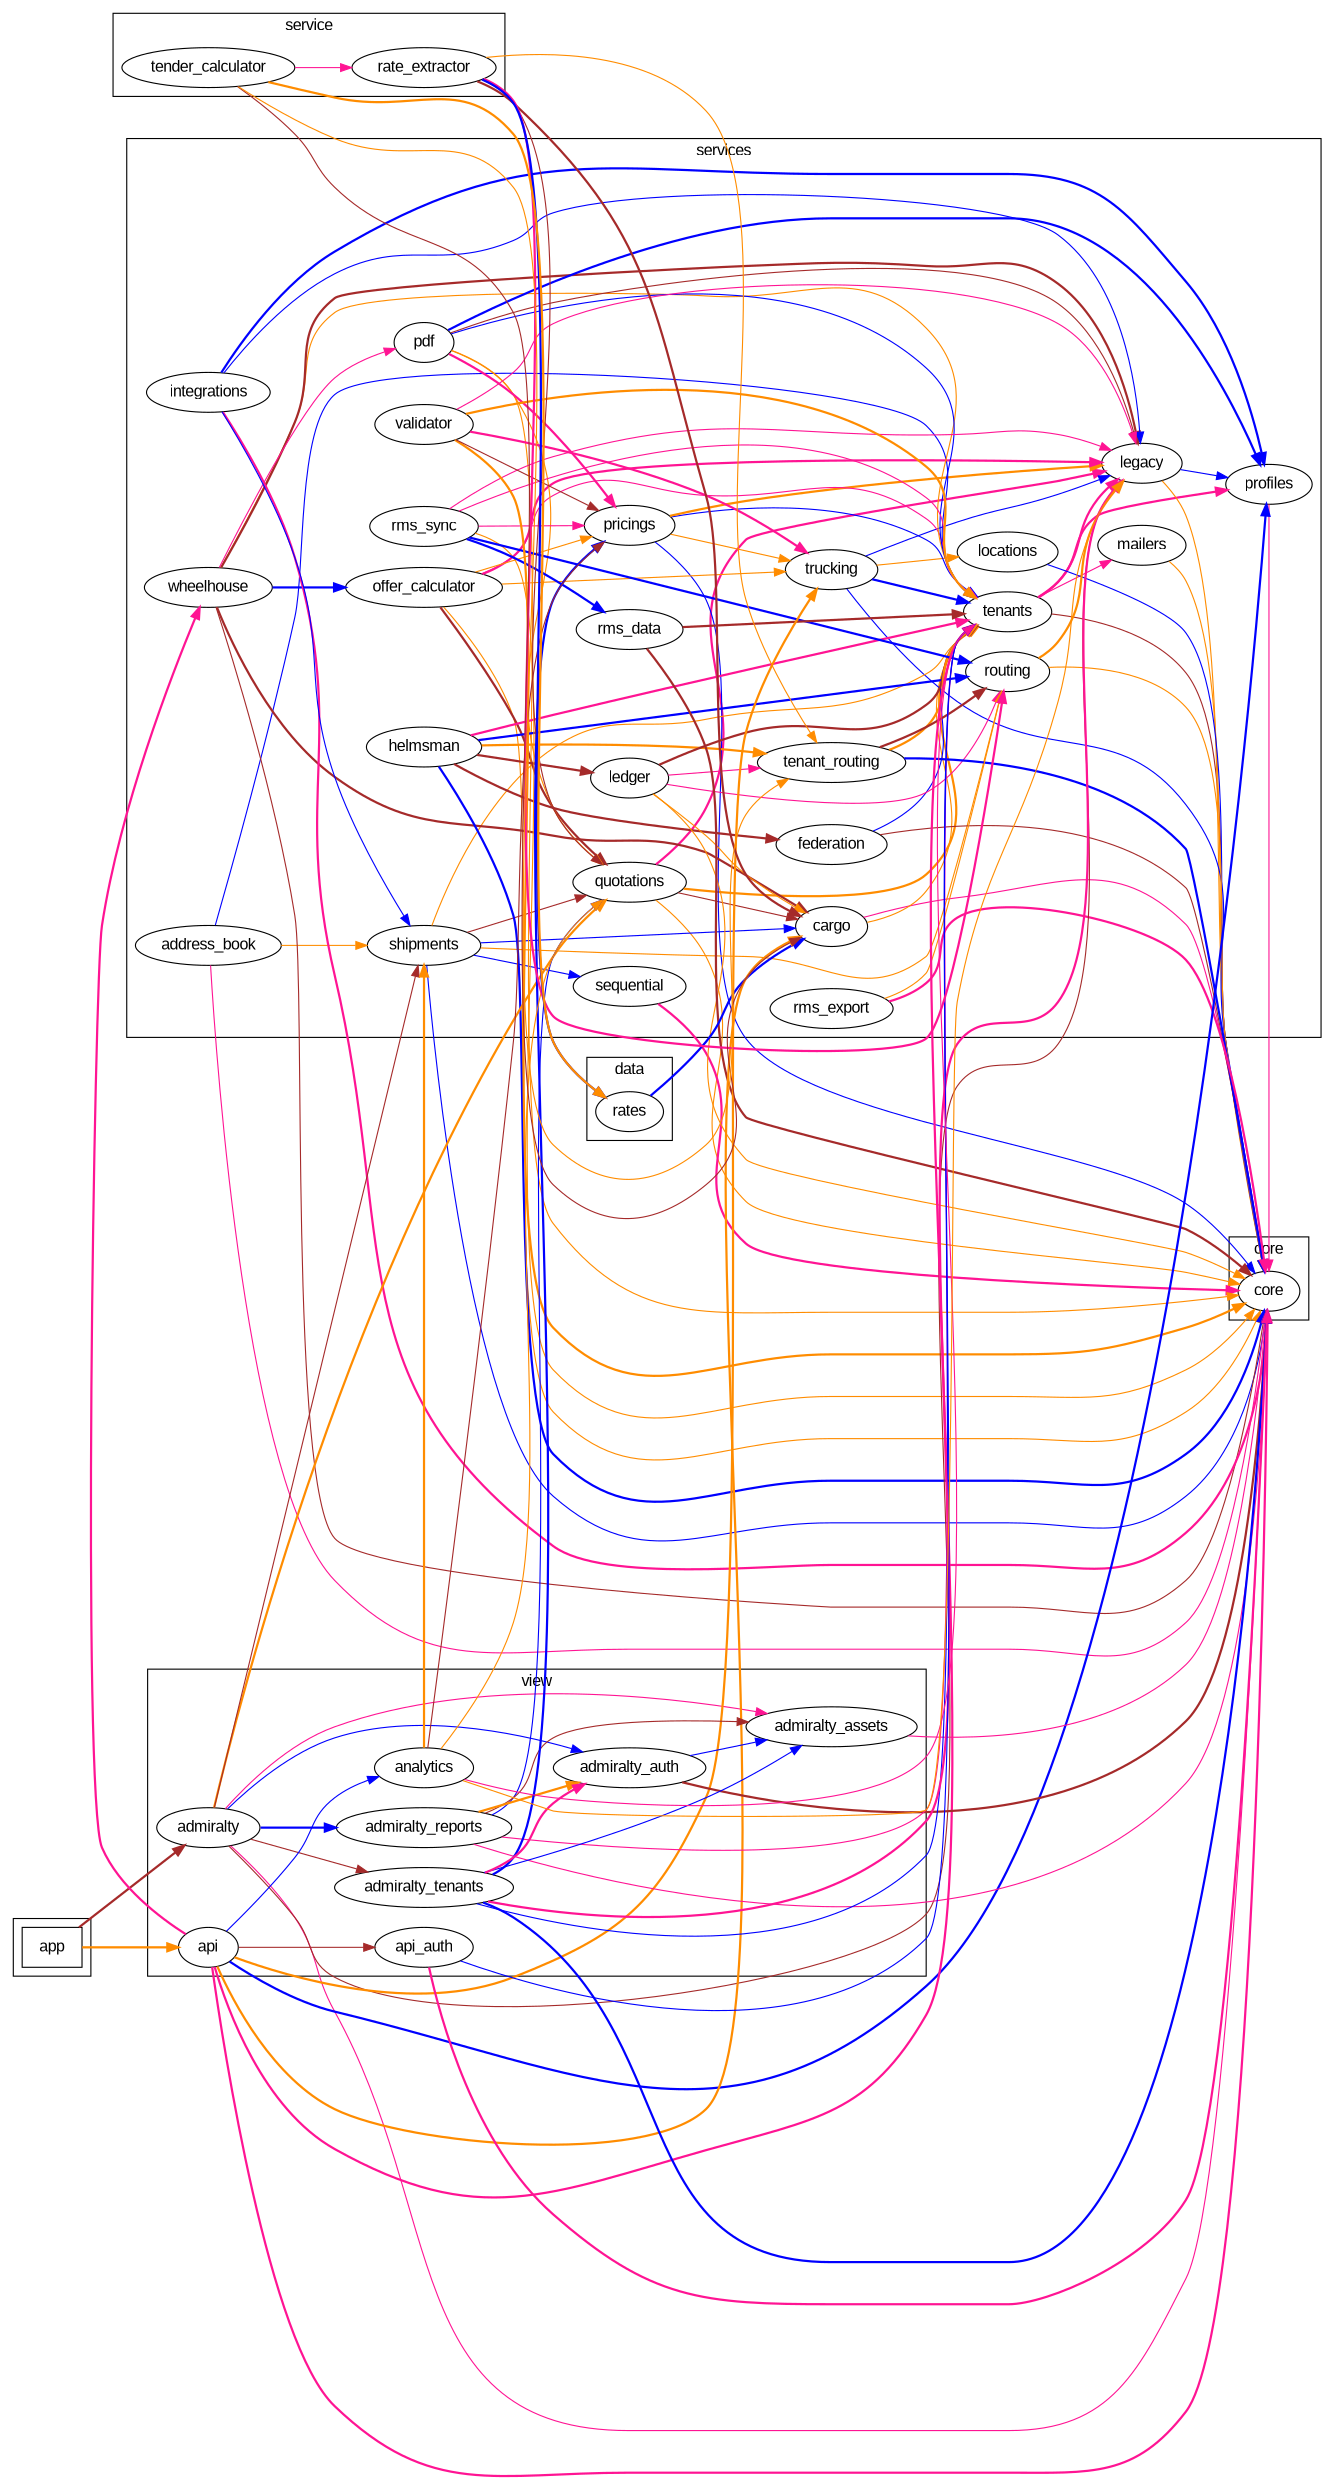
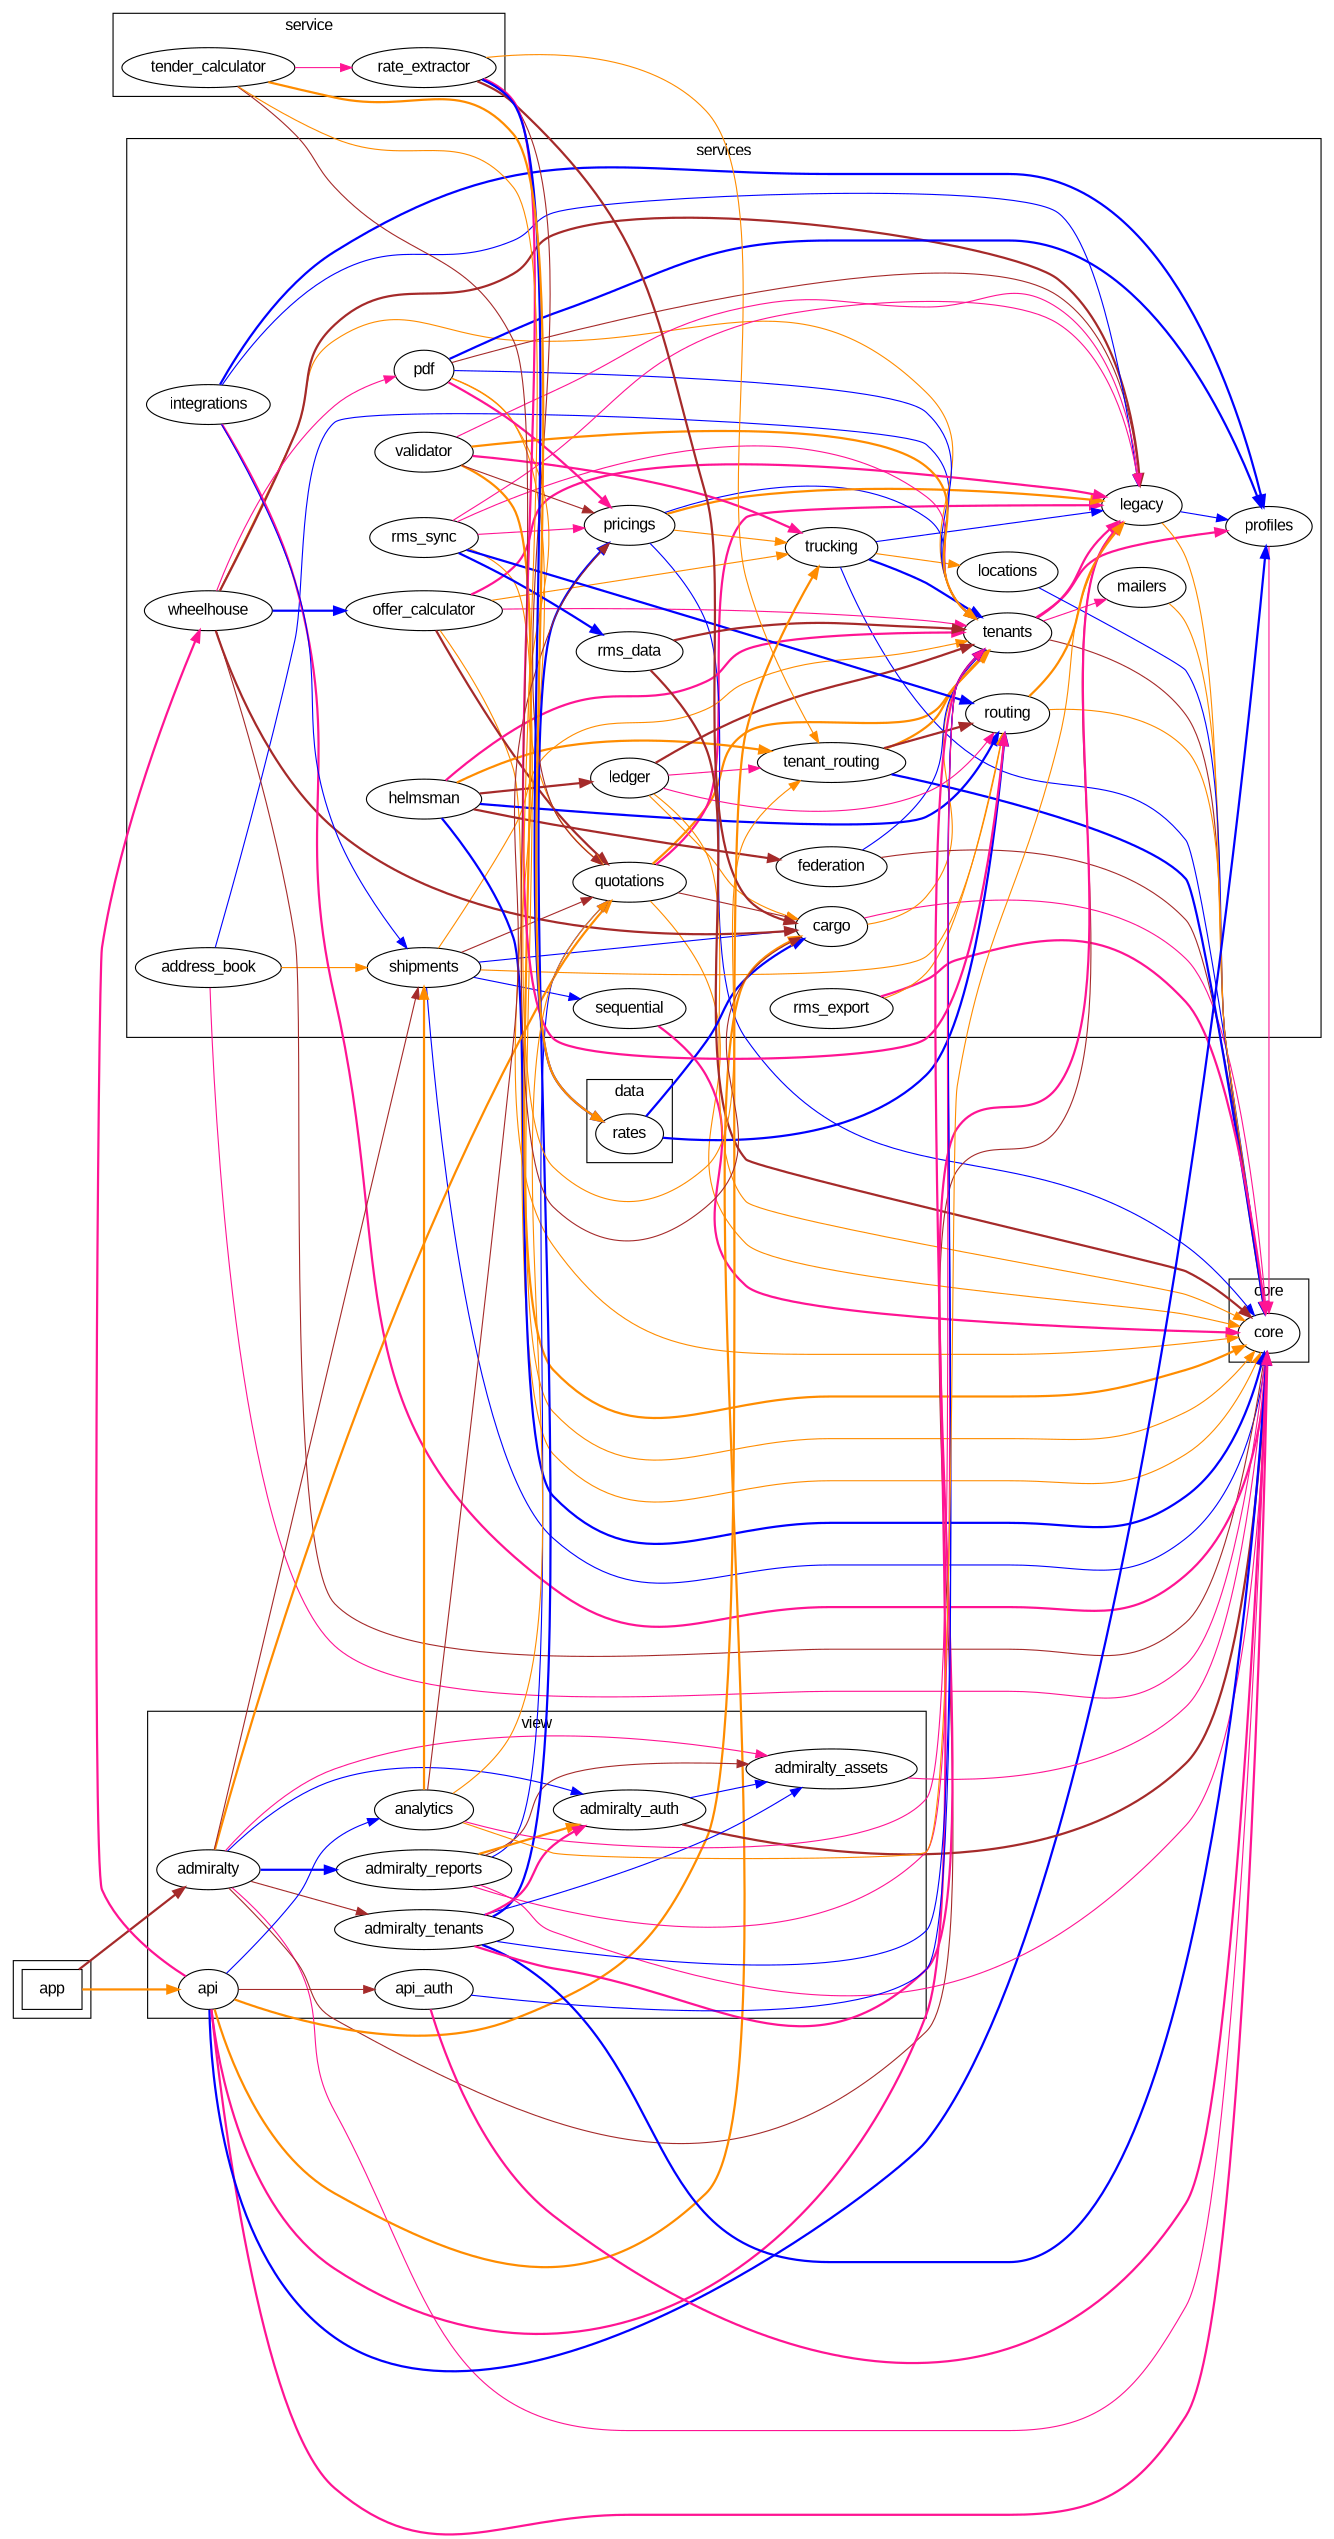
edge "offer_calculator" -> "pricings": removed
edge "rates" -> "routing": added
